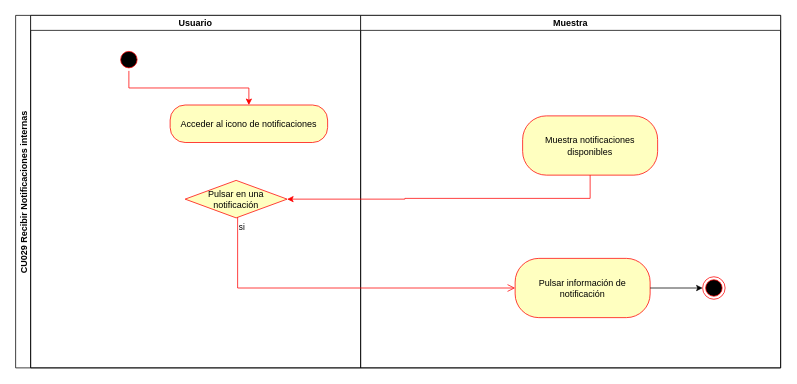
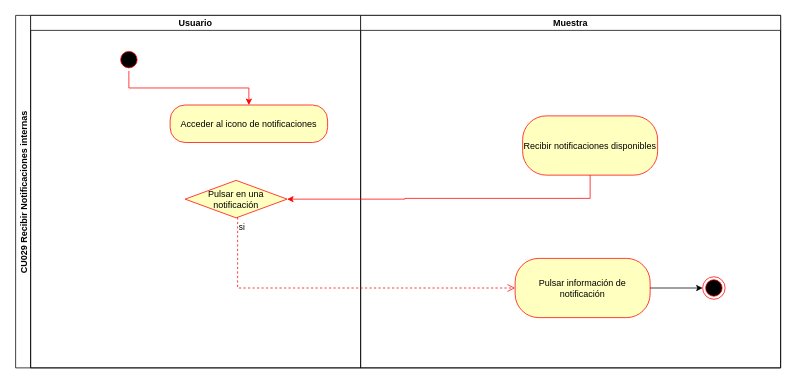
node "Muestra notificaciones disponibles": label "Muestra notificaciones disponibles" -> "Recibir notificaciones disponibles"
edge "Pulsar en una notificación" -> "Pulsar información de notificación": style solid -> dashed
